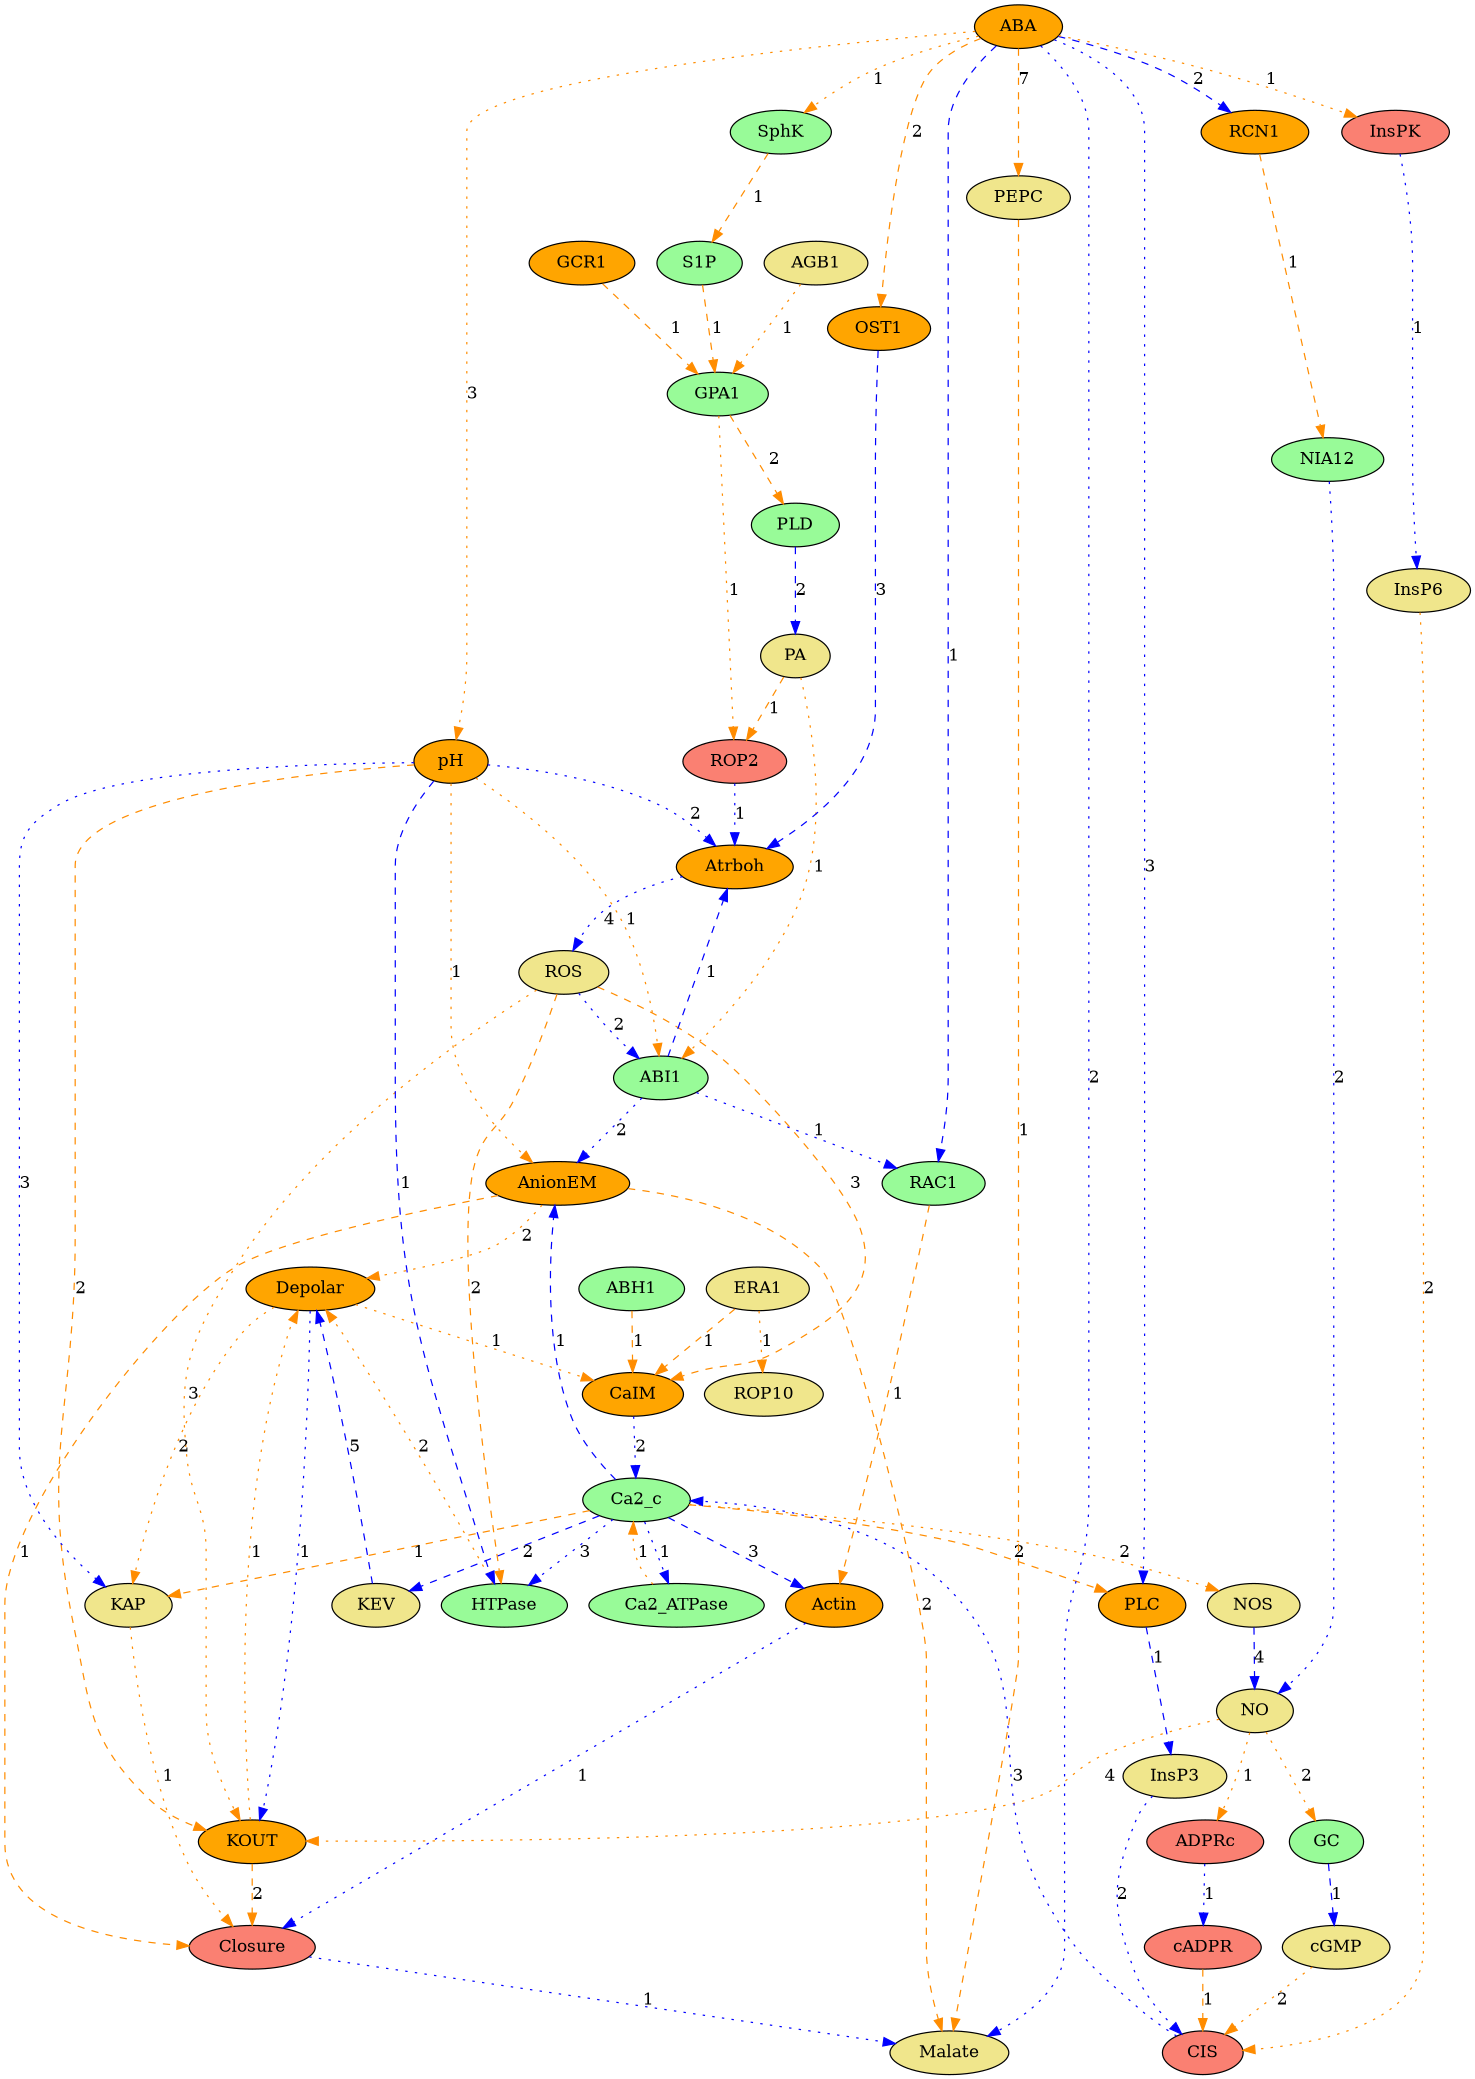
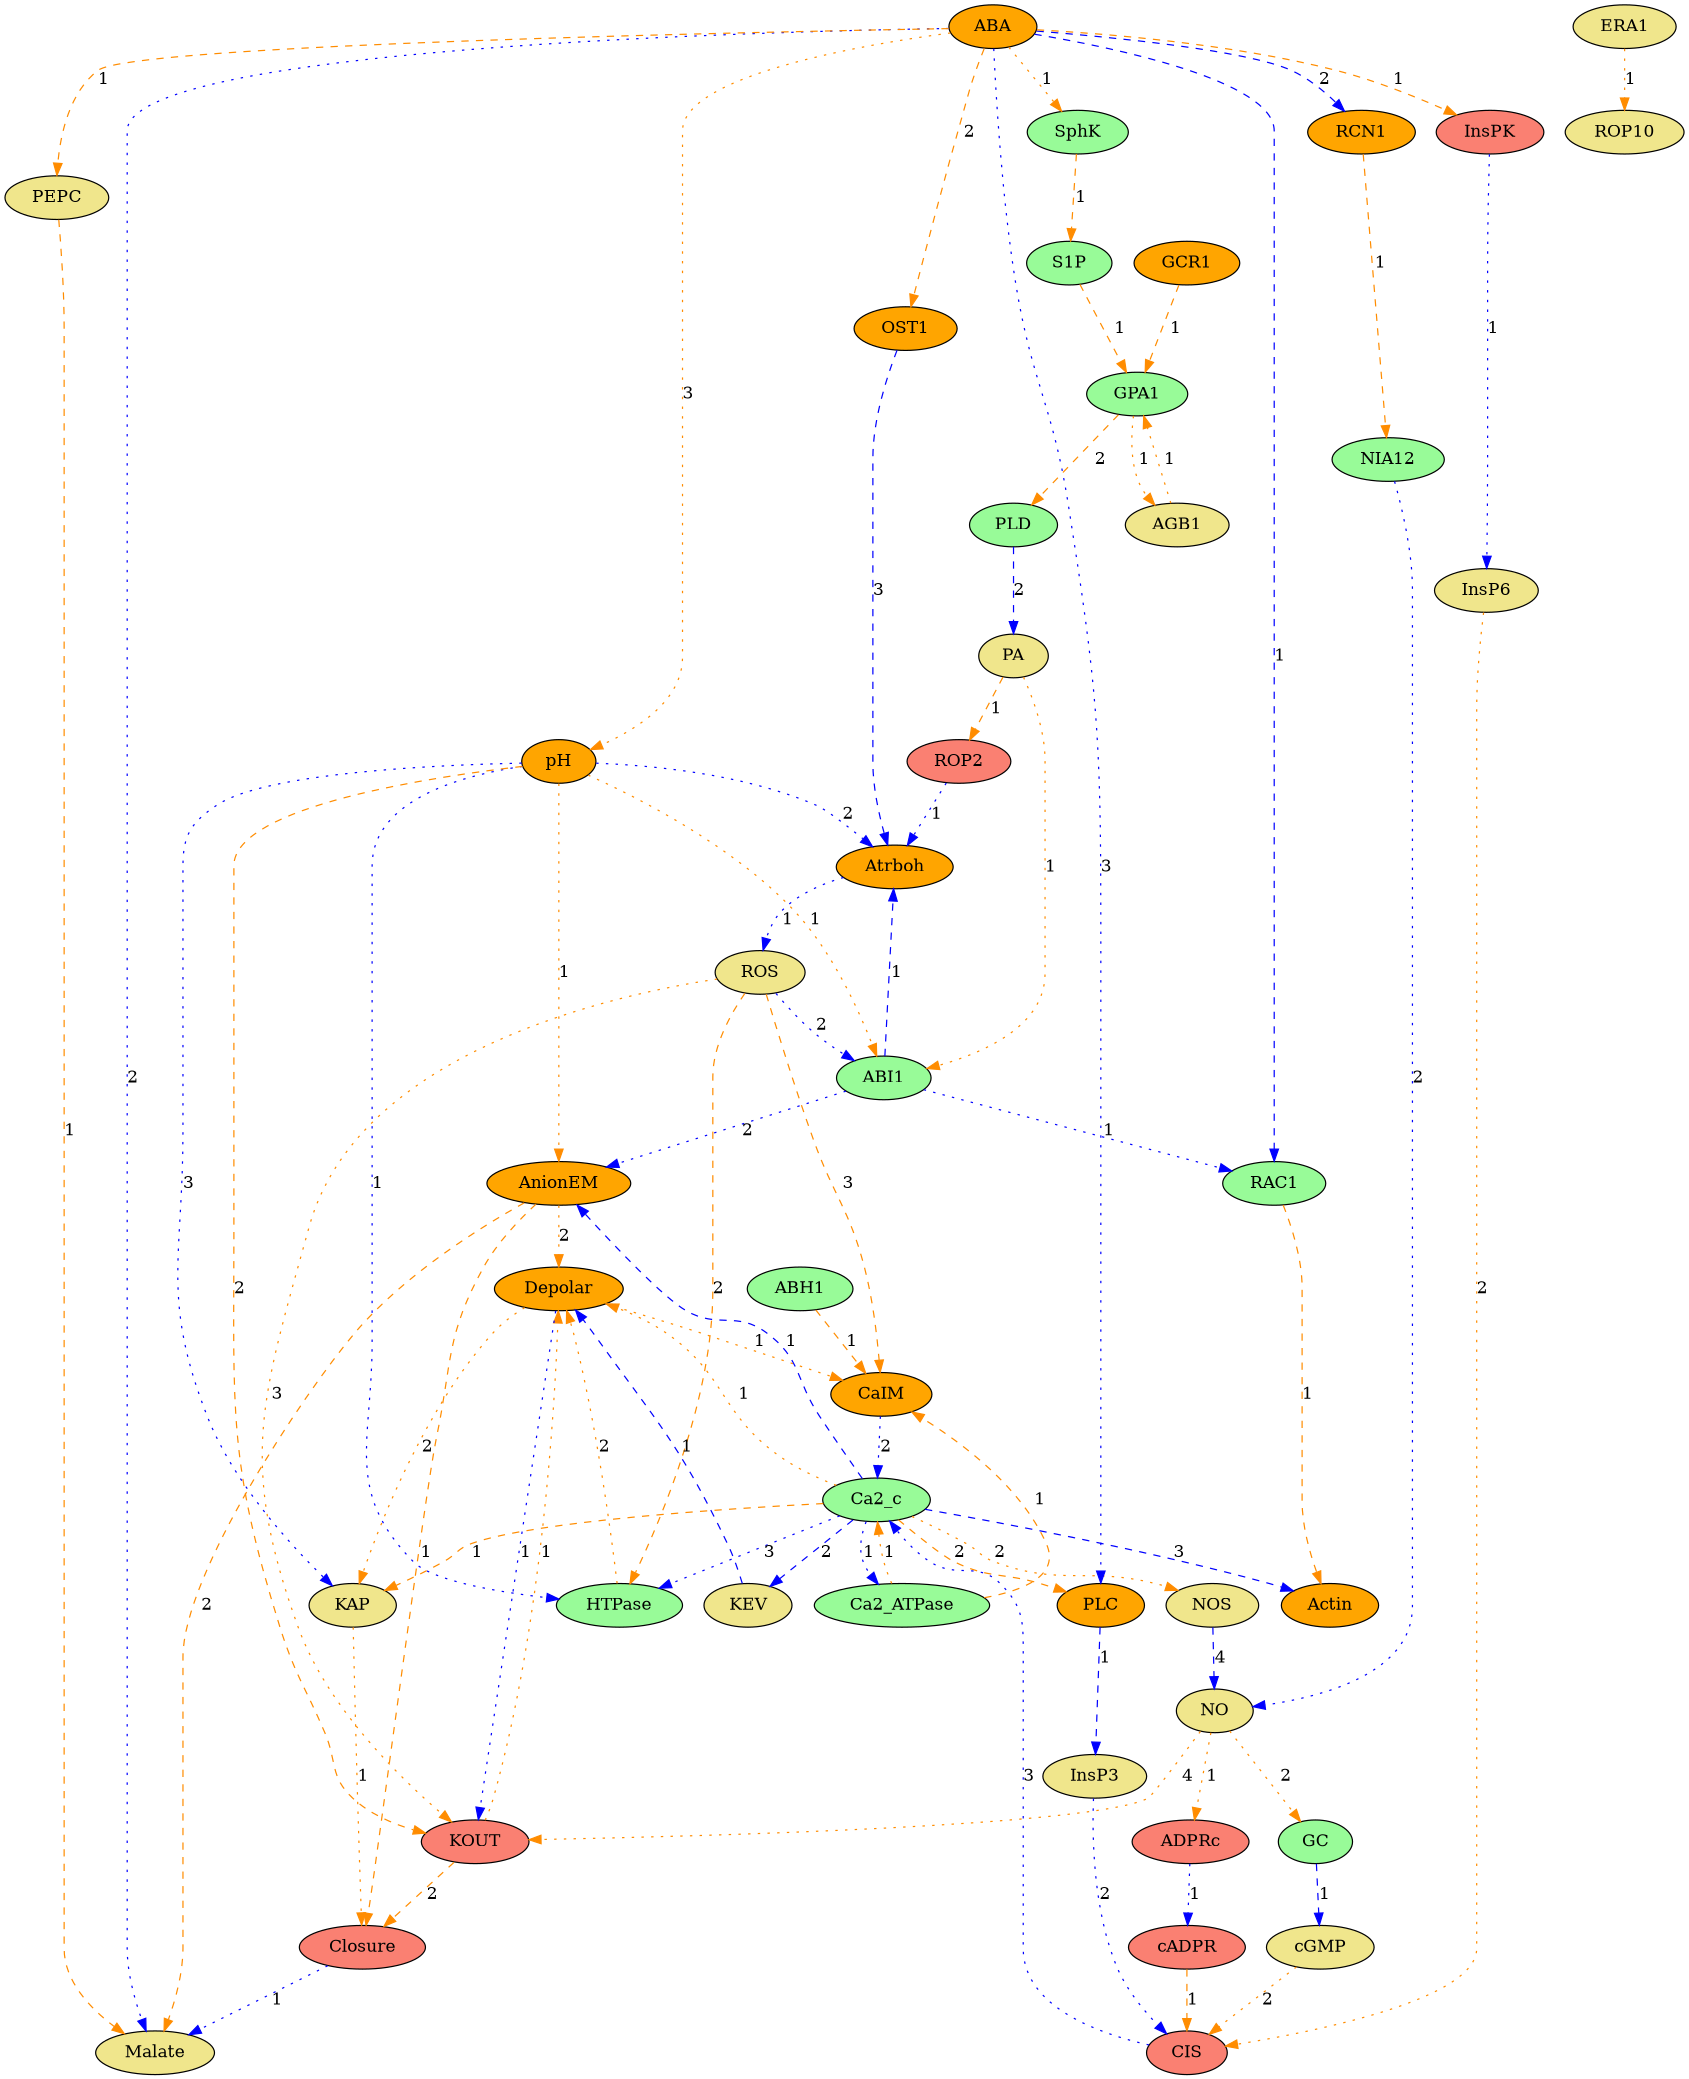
edge "ABA" -> "InsPK": style dotted -> dashed
edge "ABA" -> "PEPC": label "7" -> "1"
edge "GPA1" -> "ROP2": now "GPA1" -> "AGB1"
edge "Atrboh" -> "ROS": label "4" -> "1"
edge "pH" -> "HTPase": style dashed -> dotted
edge "ERA1" -> "CaIM": now "Ca2_ATPase" -> "CaIM"
edge "Ca2_c" -> "Depolar": added, label "1"
edge "KEV" -> "Depolar": label "5" -> "1"
edge "Actin" -> "Closure": removed, label "1"
node "KOUT": fillcolor orange -> salmon
